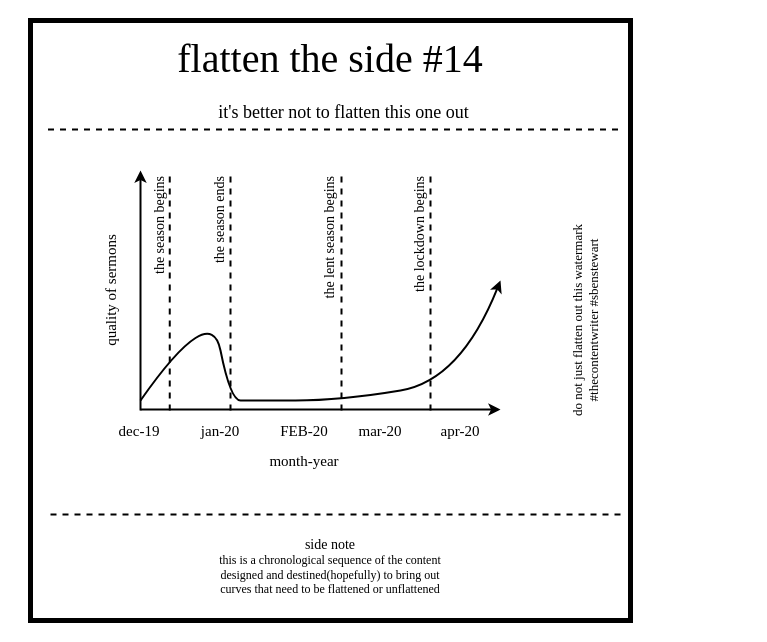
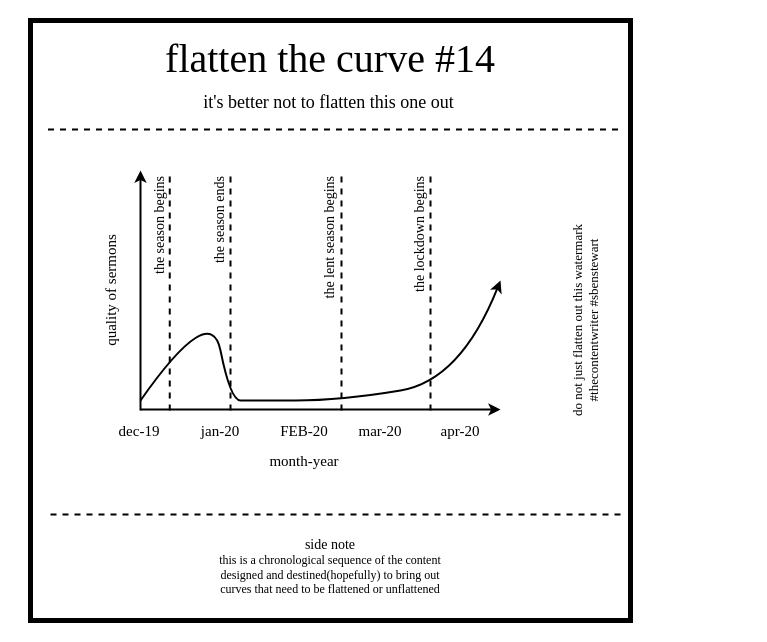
node "flatten the side #14": label "flatten the side #14" -> "flatten the curve #14"
node "it's better not to flatten this one out": moved (344, 113) -> (329, 103)
